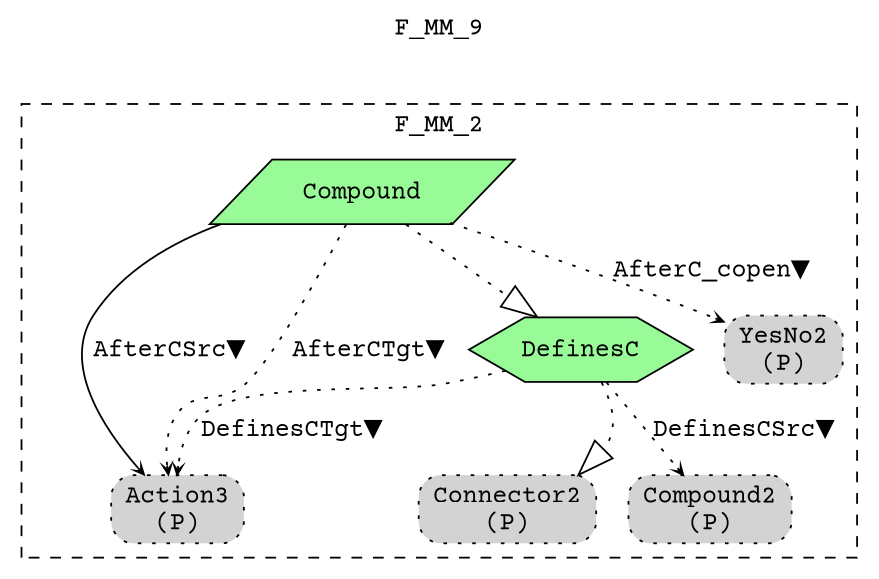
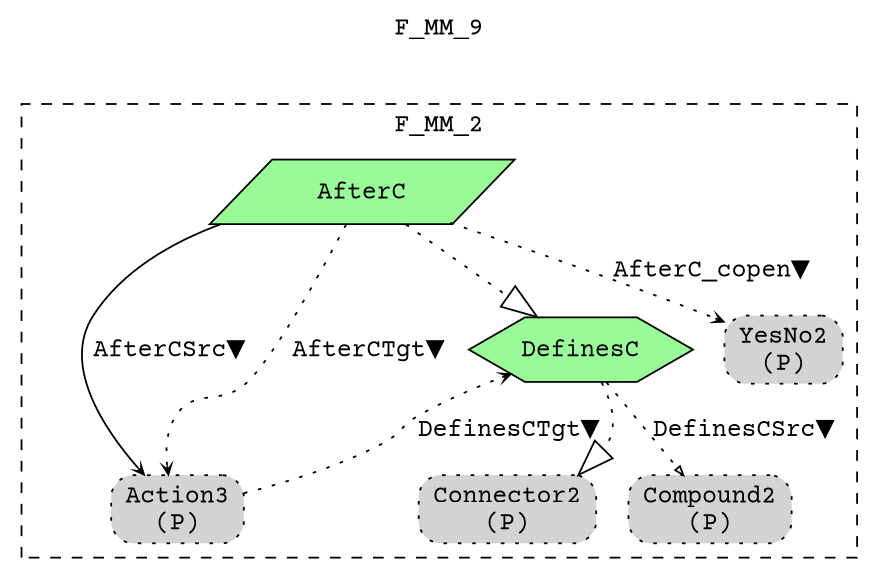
node "Compound": label "Compound" -> "AfterC"
edge "DefinesC" -> "Action3": reversed
edge "DefinesC" -> "Compound2": arrowhead vee -> onormal
